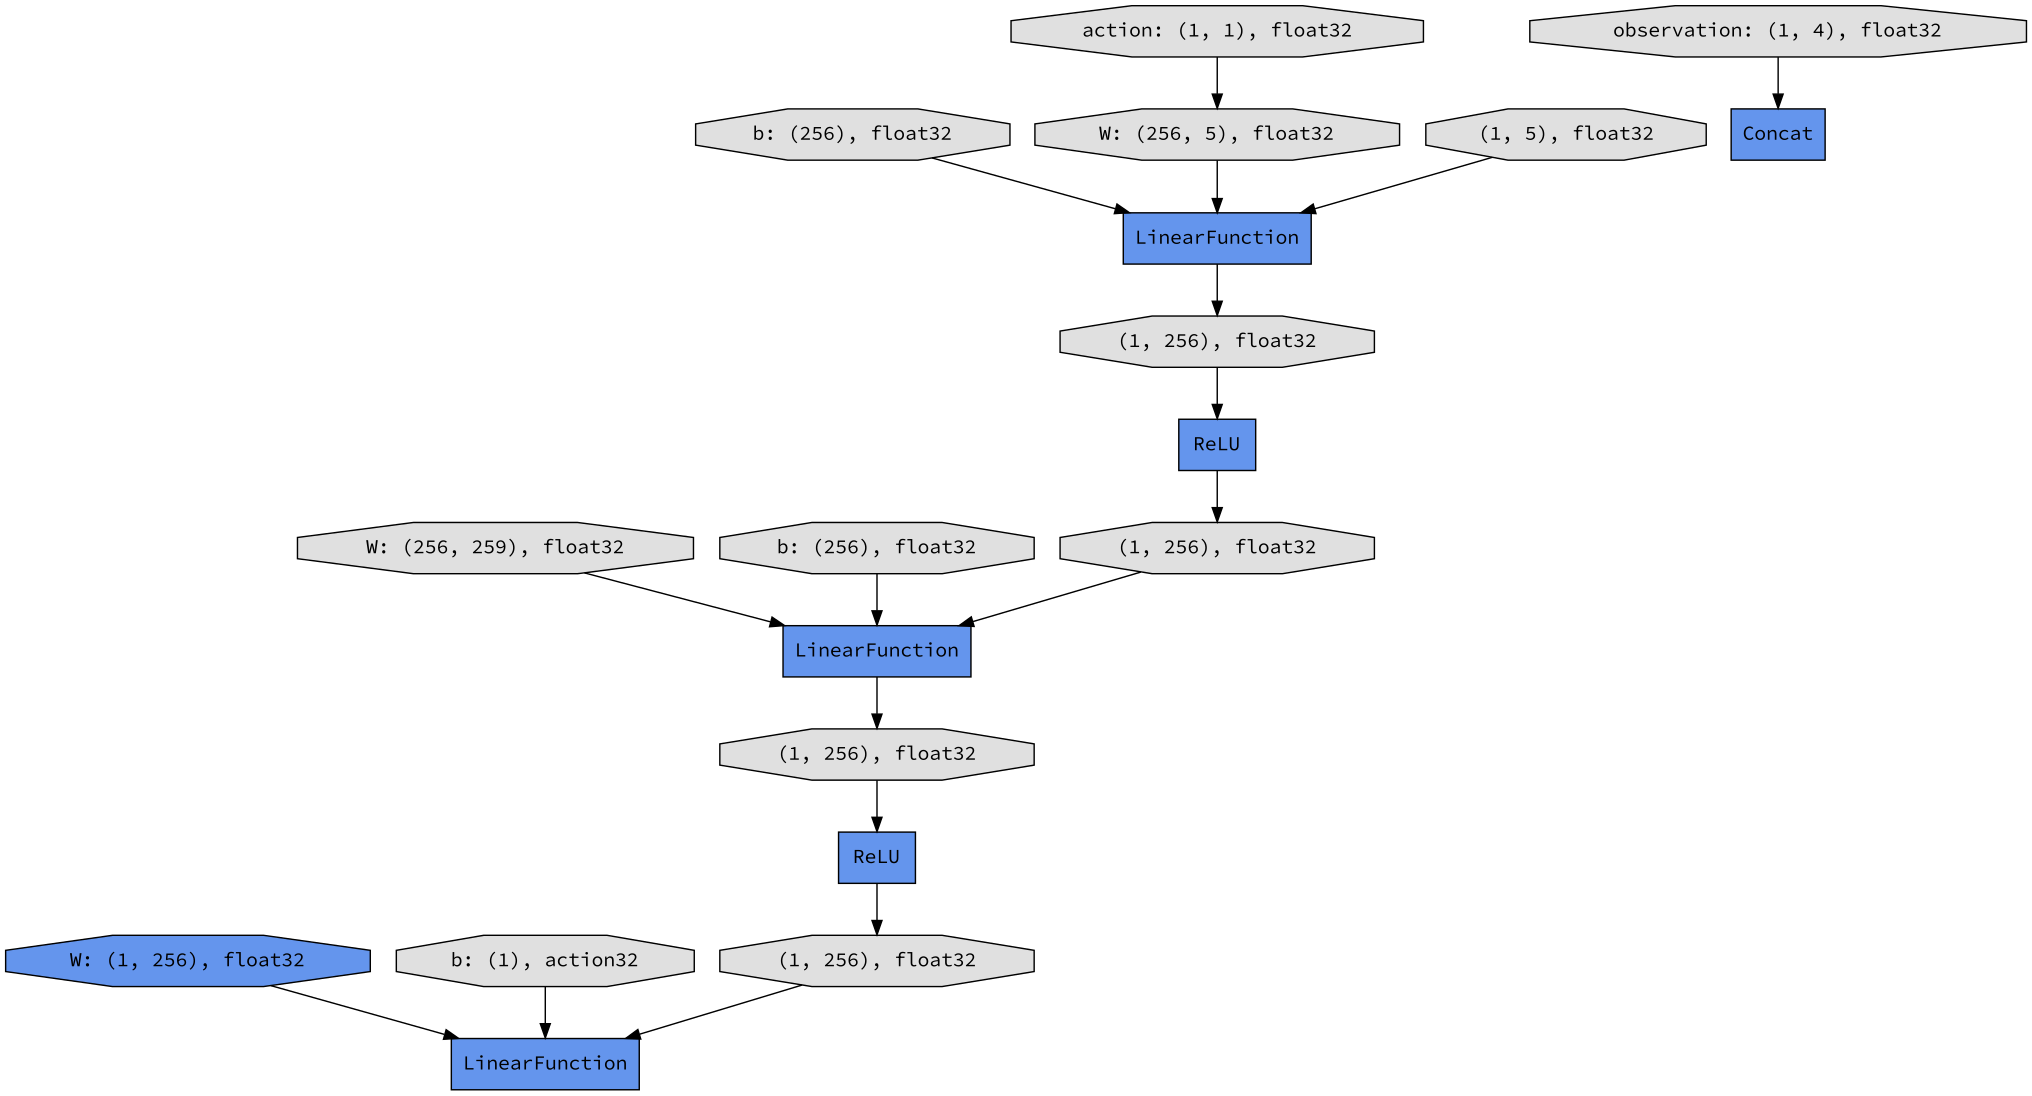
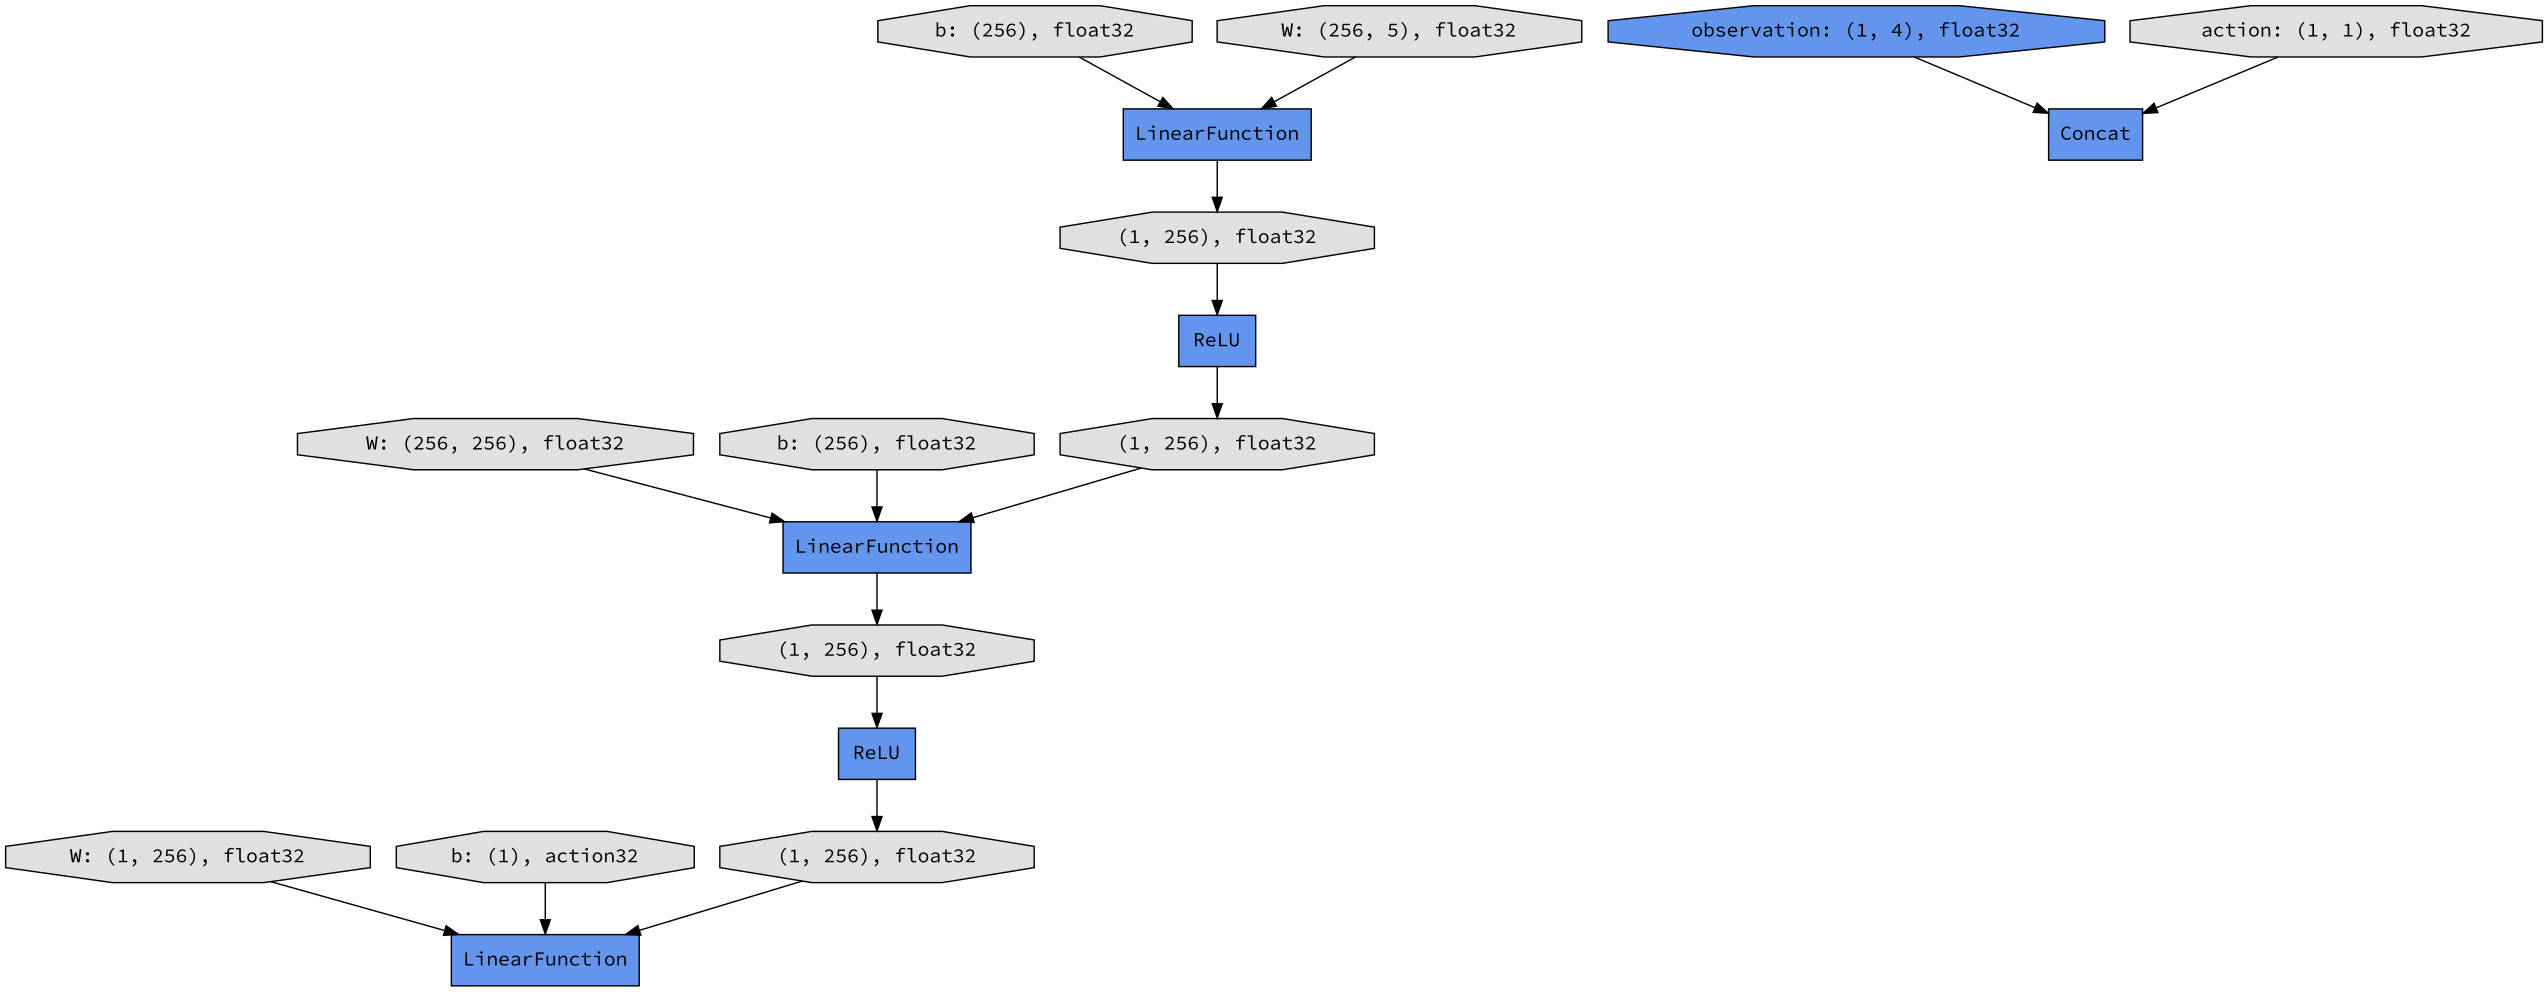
node "observation: (1, 4), float32": fillcolor #e0e0e0 -> #6495ed
edge "action: (1, 1), float32" -> "W: (256, 5), float32": now "action: (1, 1), float32" -> "Concat"
node "(1, 5), float32": removed
node "W: (256, 259), float32": label "W: (256, 259), float32" -> "W: (256, 256), float32"
node "W: (1, 256), float32": fillcolor #6495ed -> #e0e0e0
